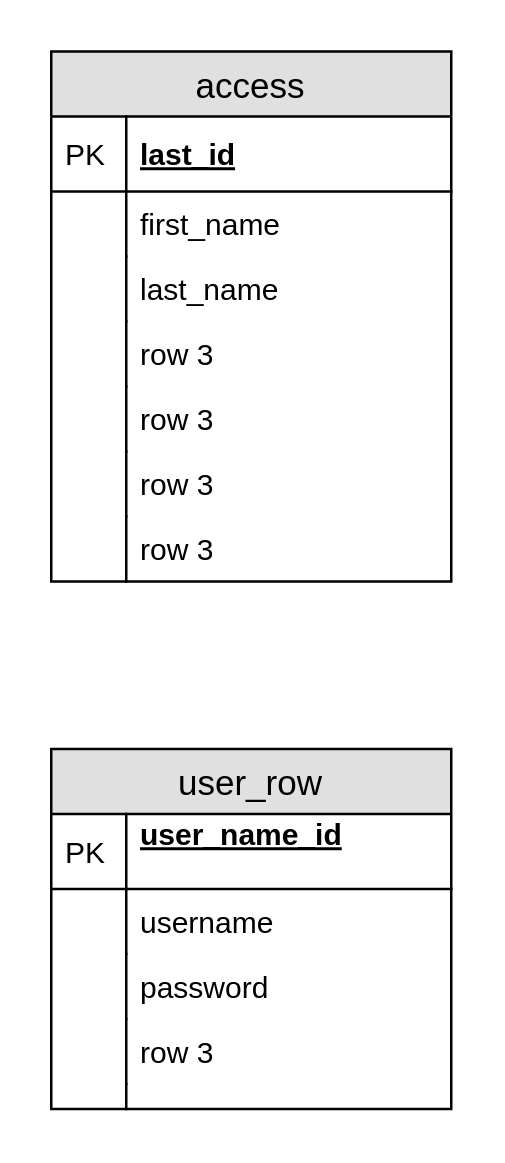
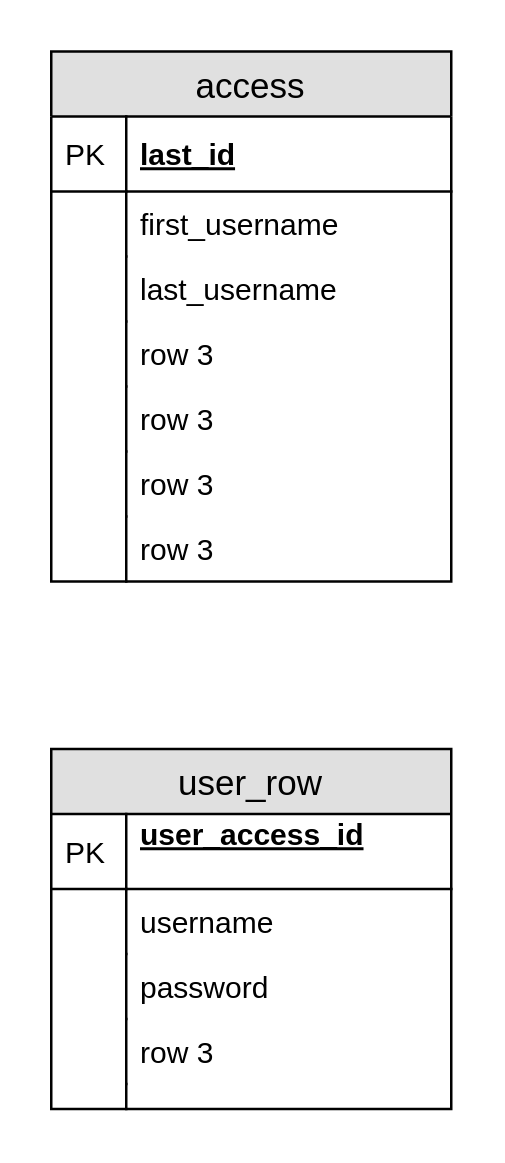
node "first_name": label "first_name" -> "first_username"
node "last_name": label "last_name" -> "last_username"
node "user_name_id": label "user_name_id" -> "user_access_id"
